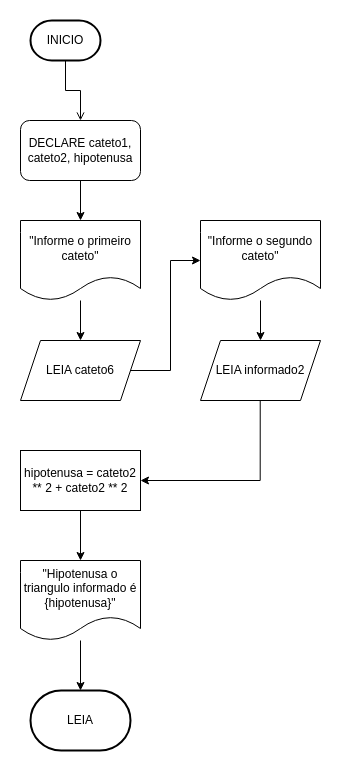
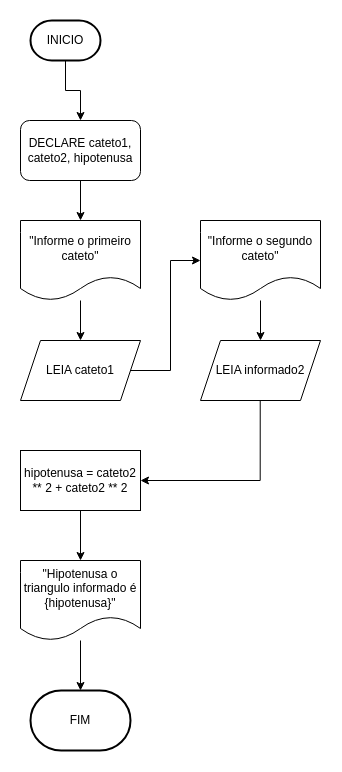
edge "INICIO" -> "DECLARE cateto1, cateto2, hipotenusa": arrowhead open -> classic
node "LEIA cateto6": label "LEIA cateto6" -> "LEIA cateto1"
node "LEIA": label "LEIA" -> "FIM"
